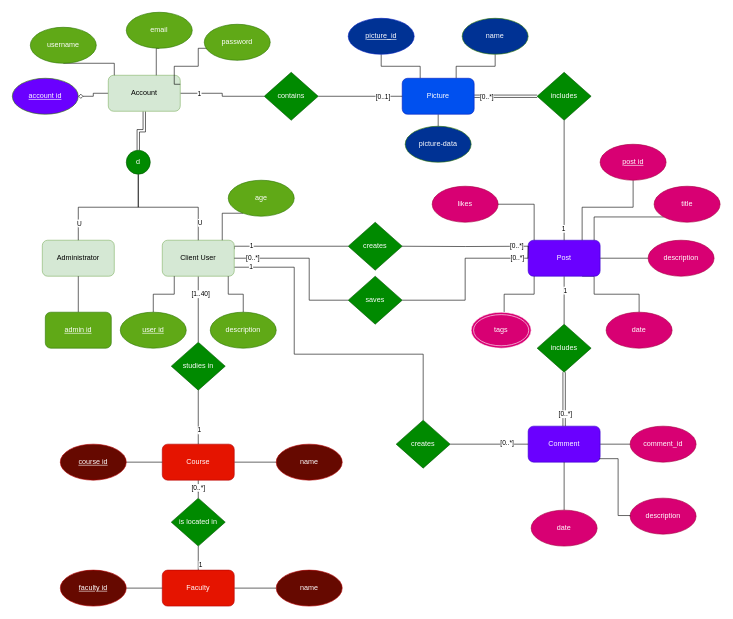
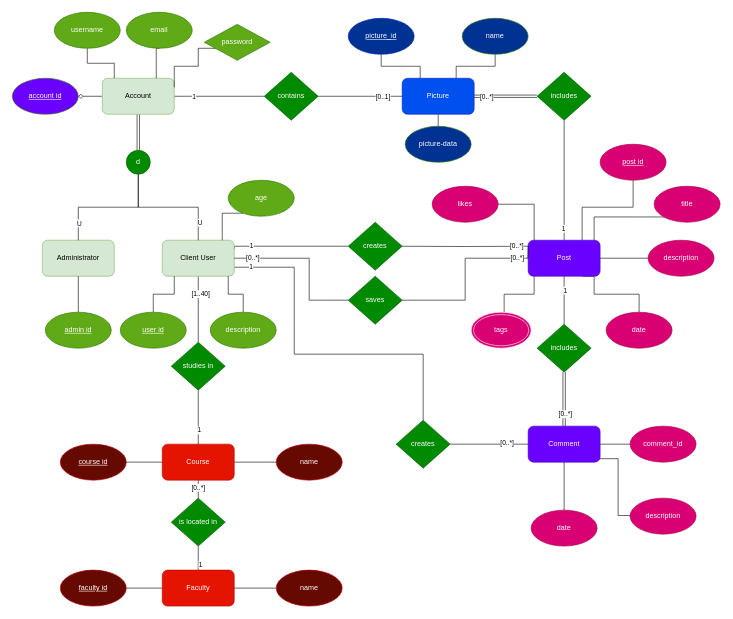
node "password": shape ellipse -> diamond
node "username": moved (63, 45) -> (87, 30)
node "Account": moved (144, 93) -> (138, 96)
node "admin id": shape rounded rectangle -> ellipse
